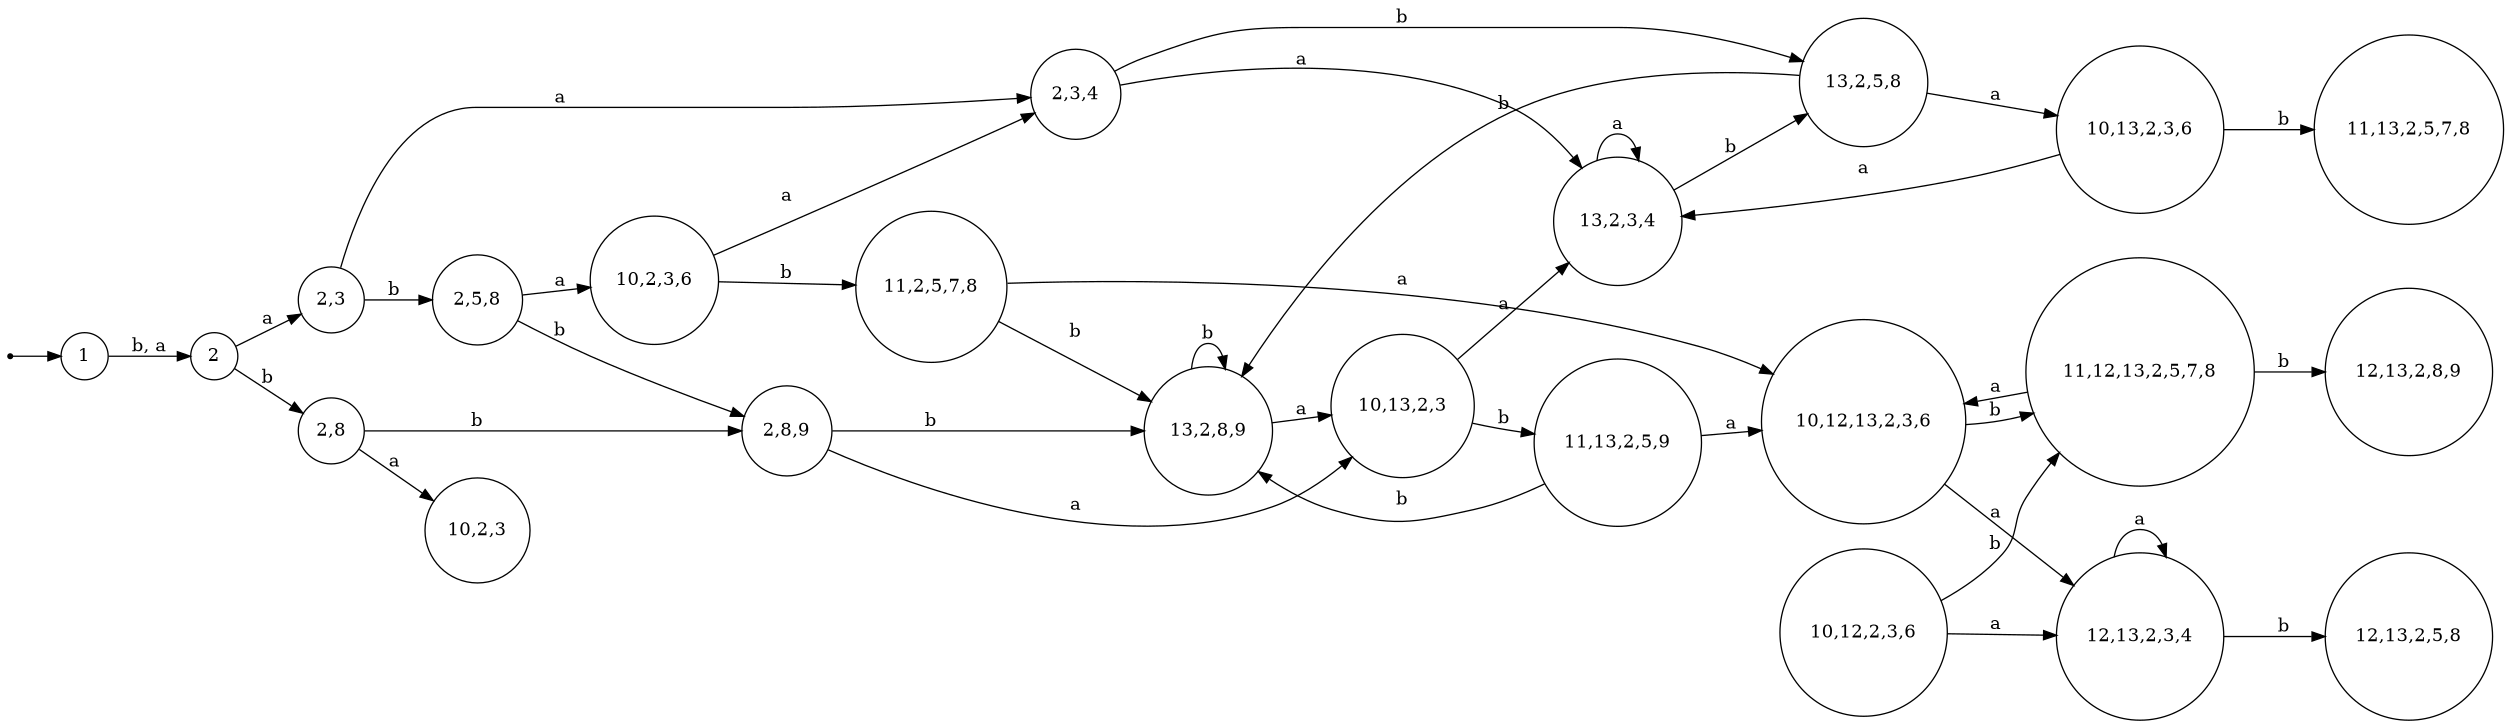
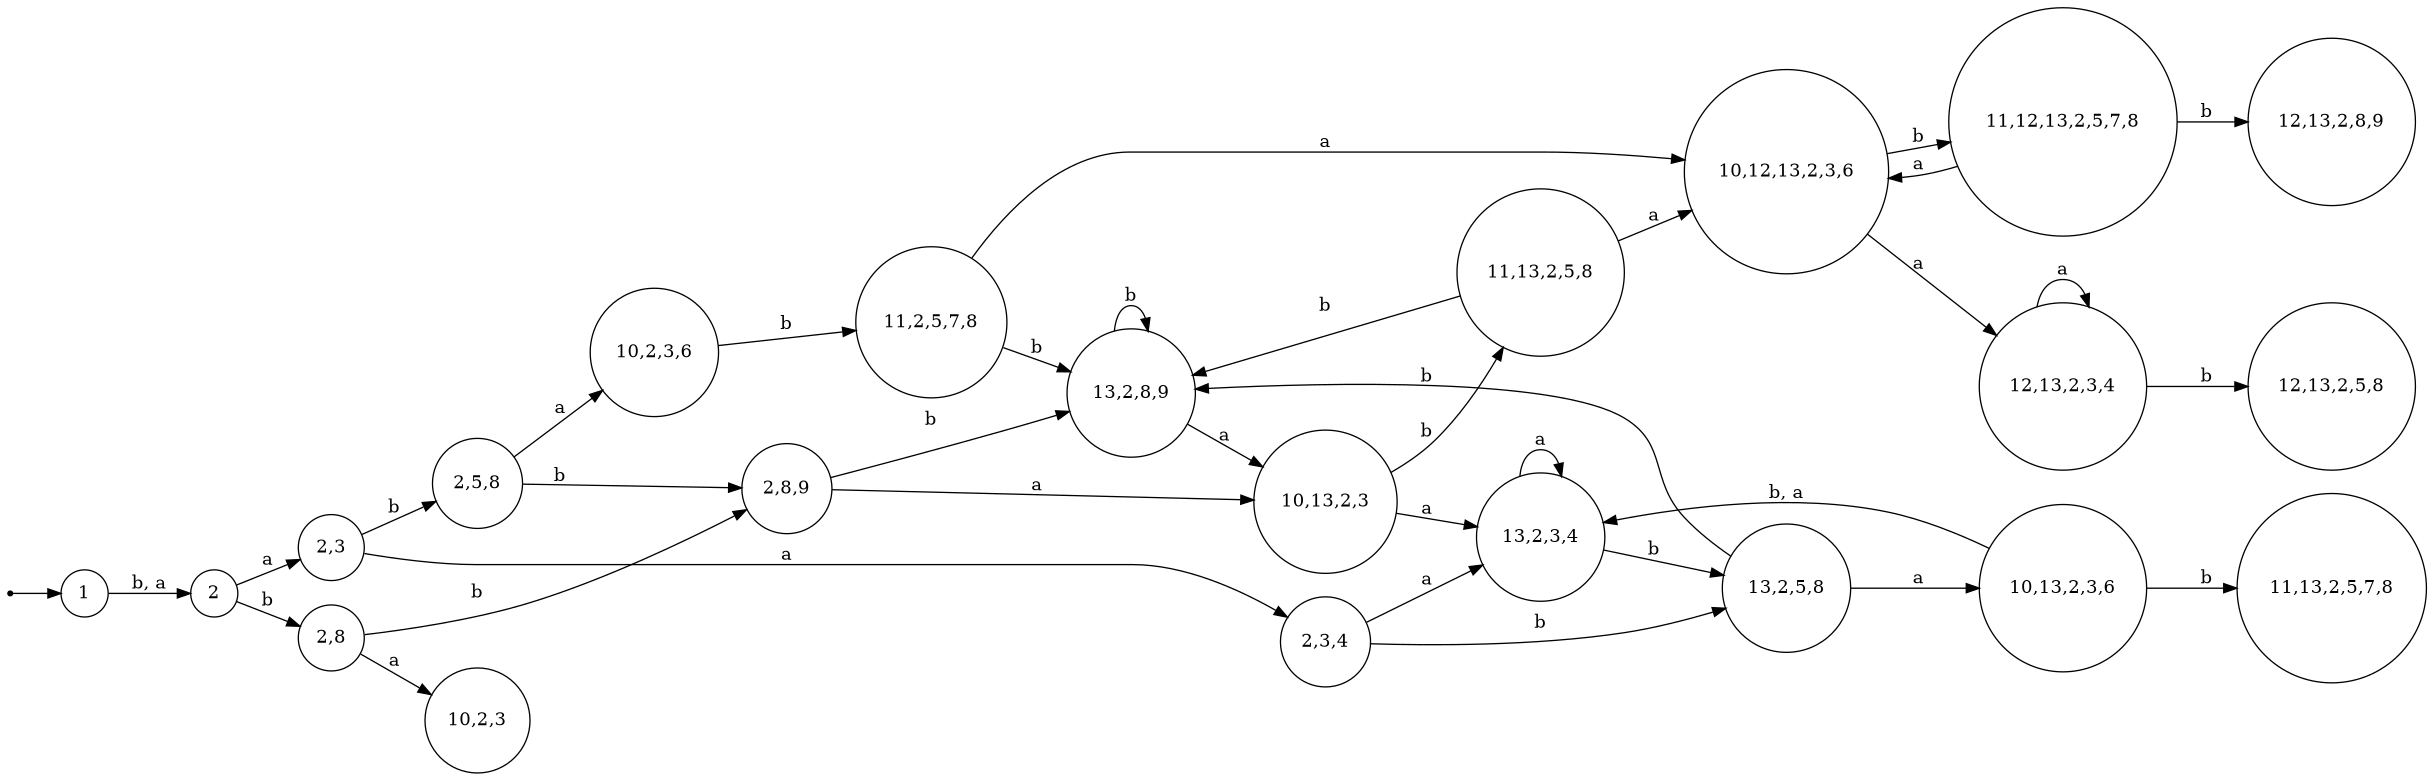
edge "10,13,2,3,6" -> "13,2,3,4": label "a" -> "b, a"
edge "10,2,3,6" -> "2,3,4": removed, label "a"
node "11,13,2,5,9": label "11,13,2,5,9" -> "11,13,2,5,8"
node "10,12,2,3,6": removed
